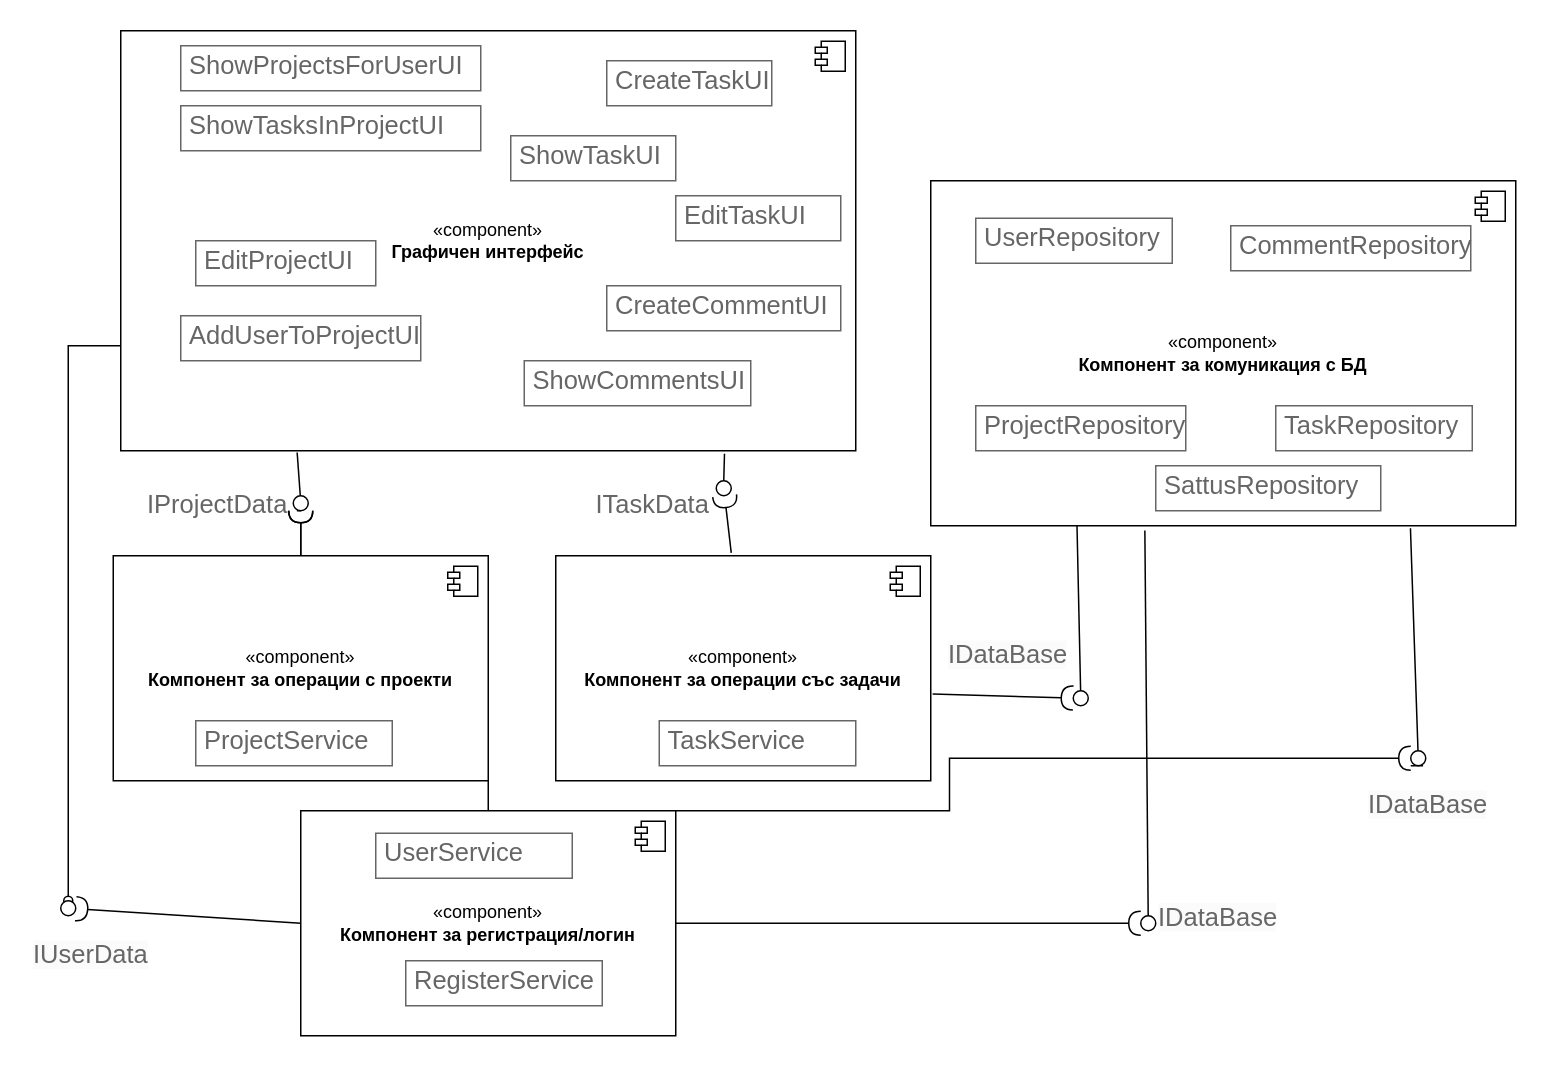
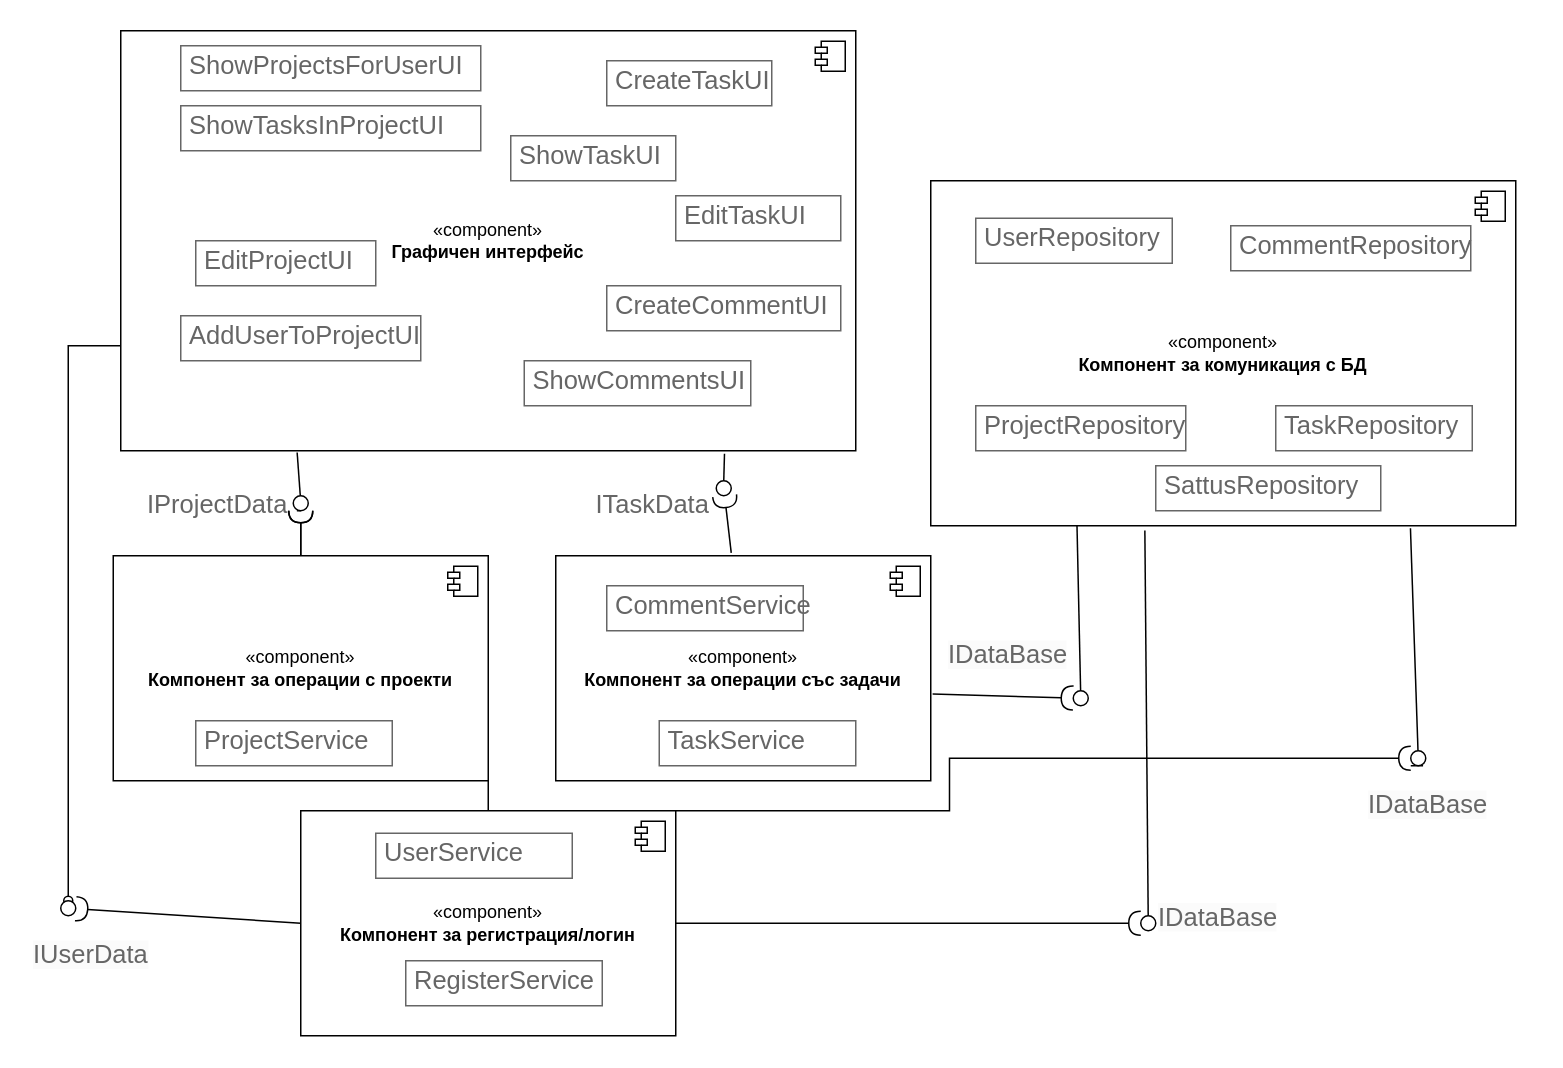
node "CommentService": added
